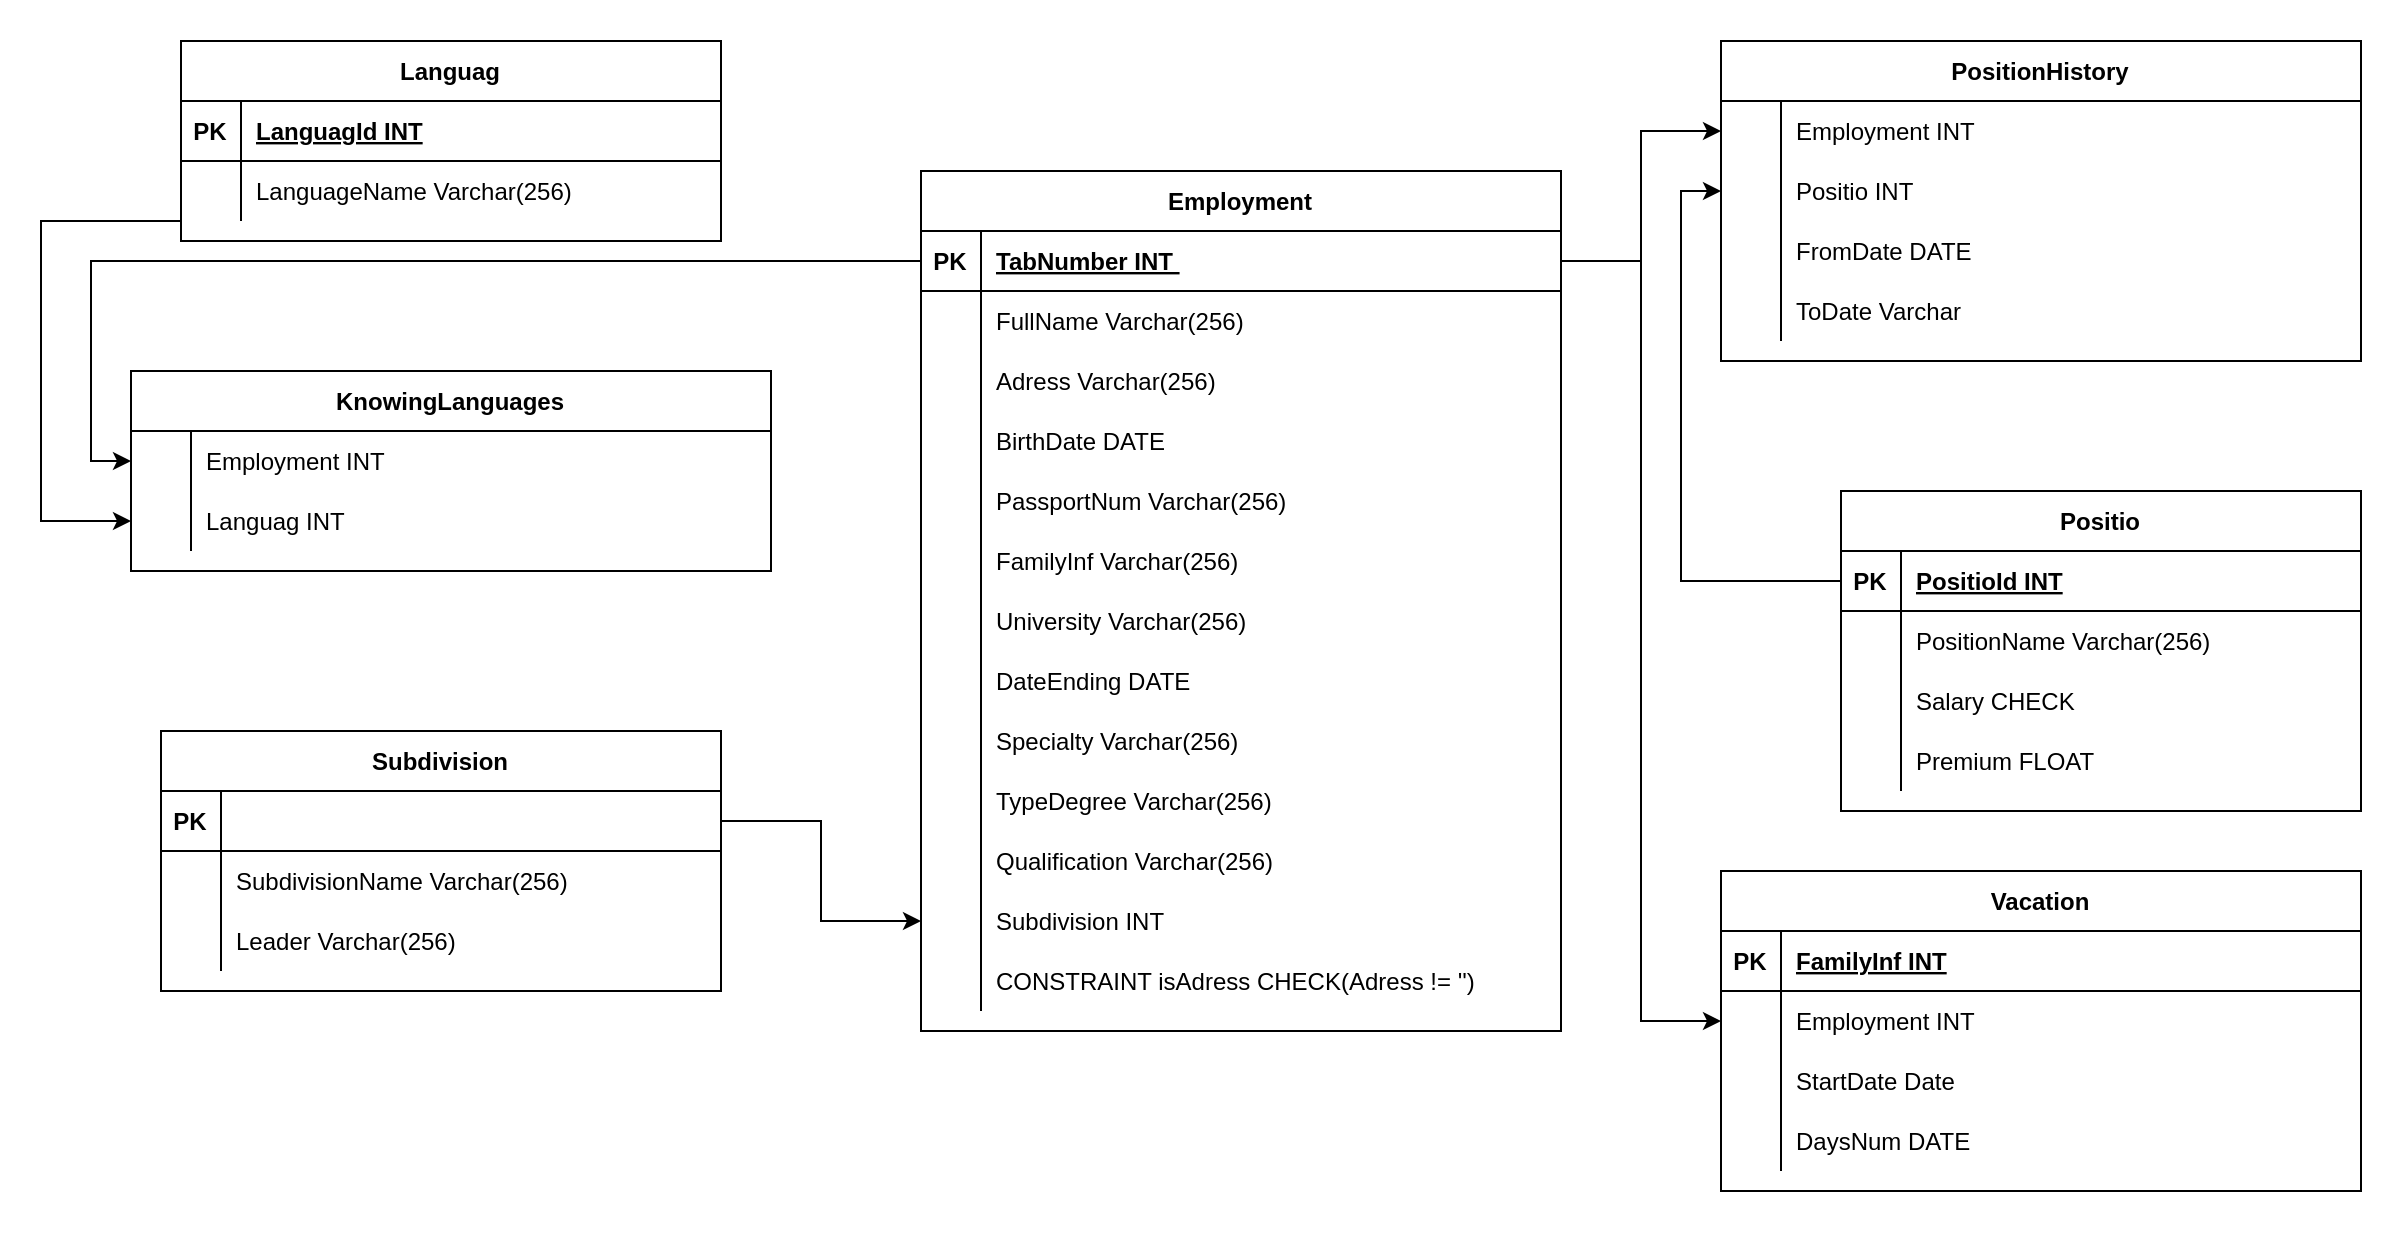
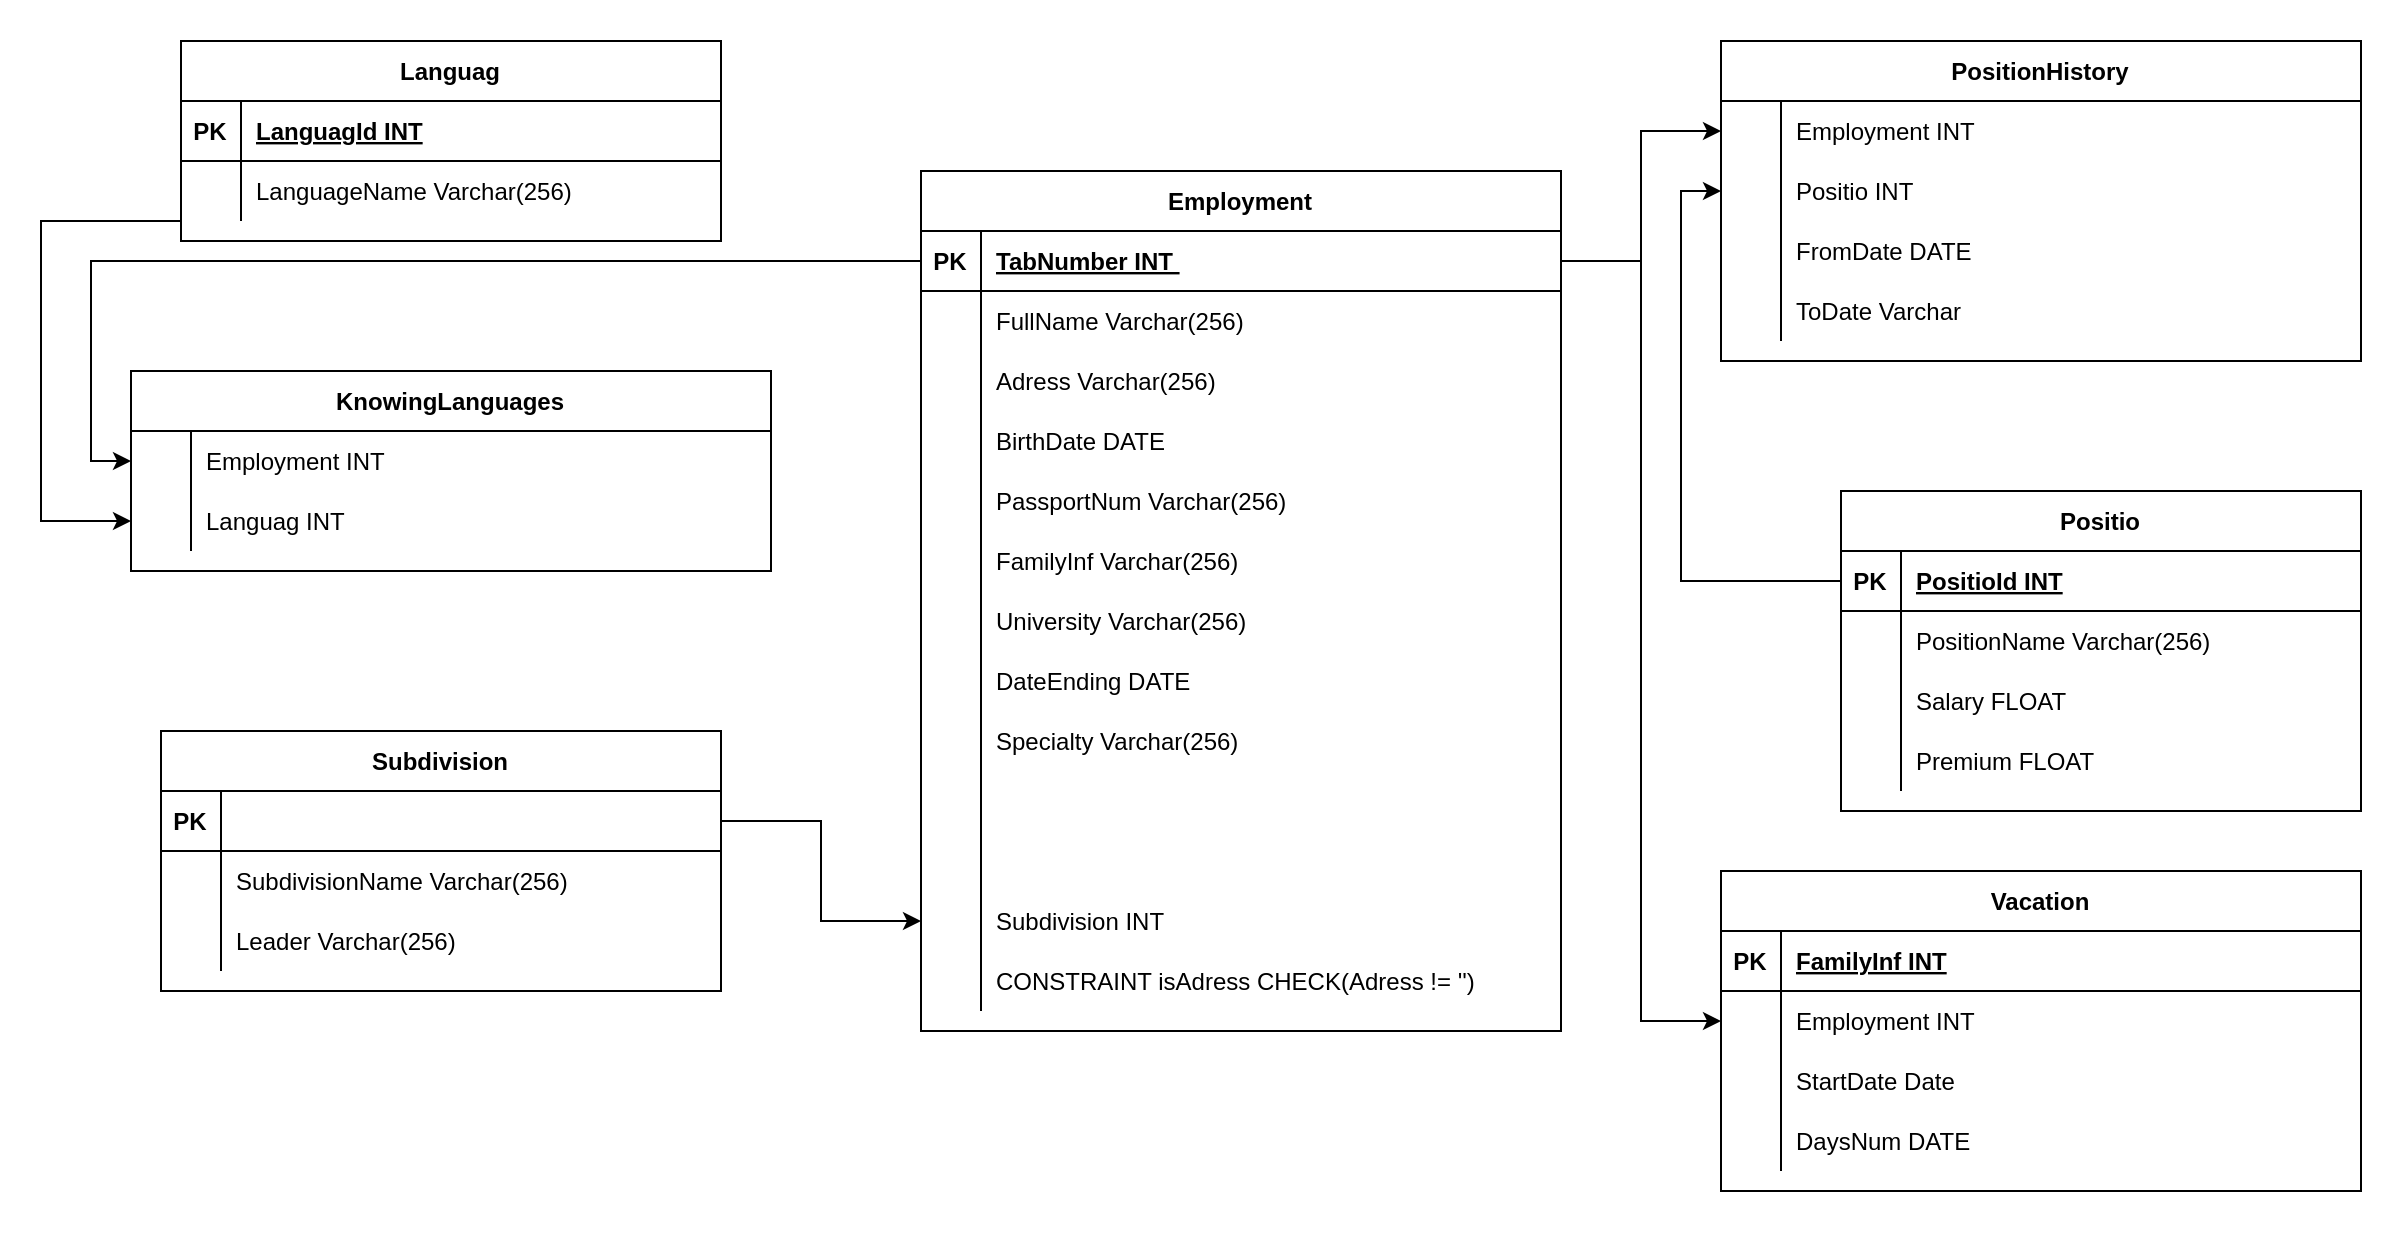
node "Salary CHECK": label "Salary CHECK" -> "Salary FLOAT"
node "TypeDegree Varchar(256)": removed
node "Qualification Varchar(256)": removed
